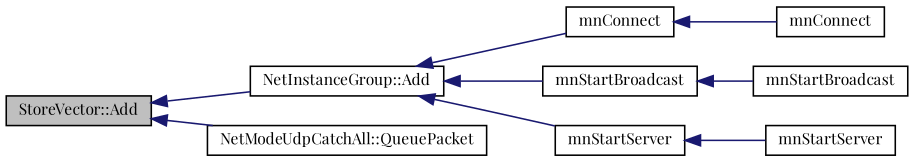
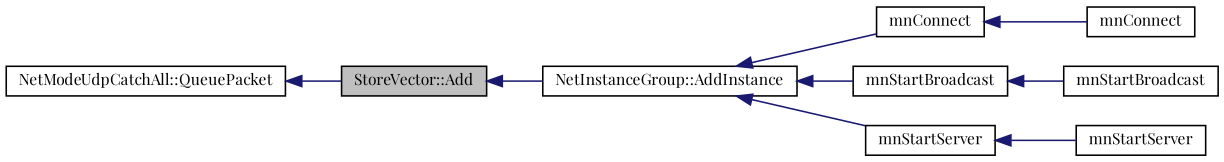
node "NetInstanceGroup::Add": label "NetInstanceGroup::Add" -> "NetInstanceGroup::AddInstance"
edge "NetModeUdpCatchAll::QueuePacket" -> "StoreVector::Add": reversed
